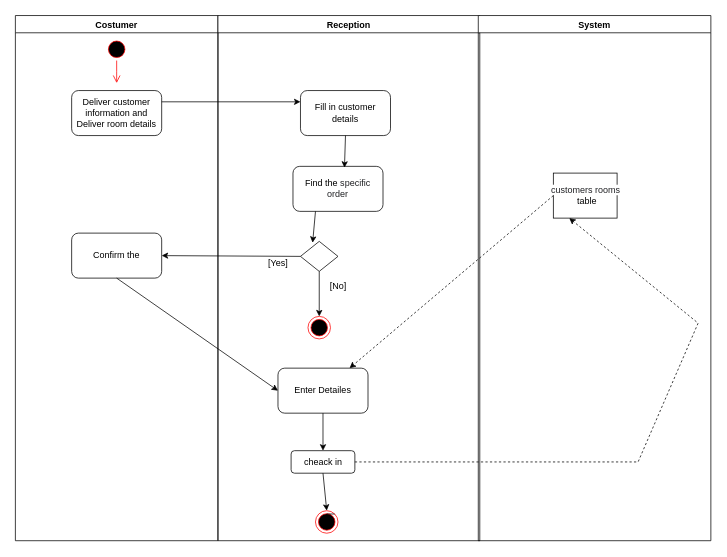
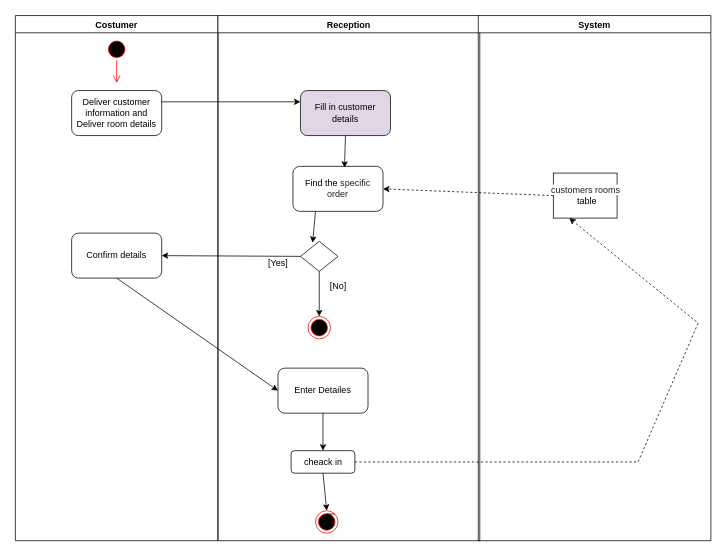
node "Fill in customer details": fillcolor #ffffff -> #e1d5e7
node "Confirm the": label "Confirm the" -> "Confirm details"
edge "customers rooms table" -> "Enter Detailes": now "customers rooms table" -> "Find the specific order"
